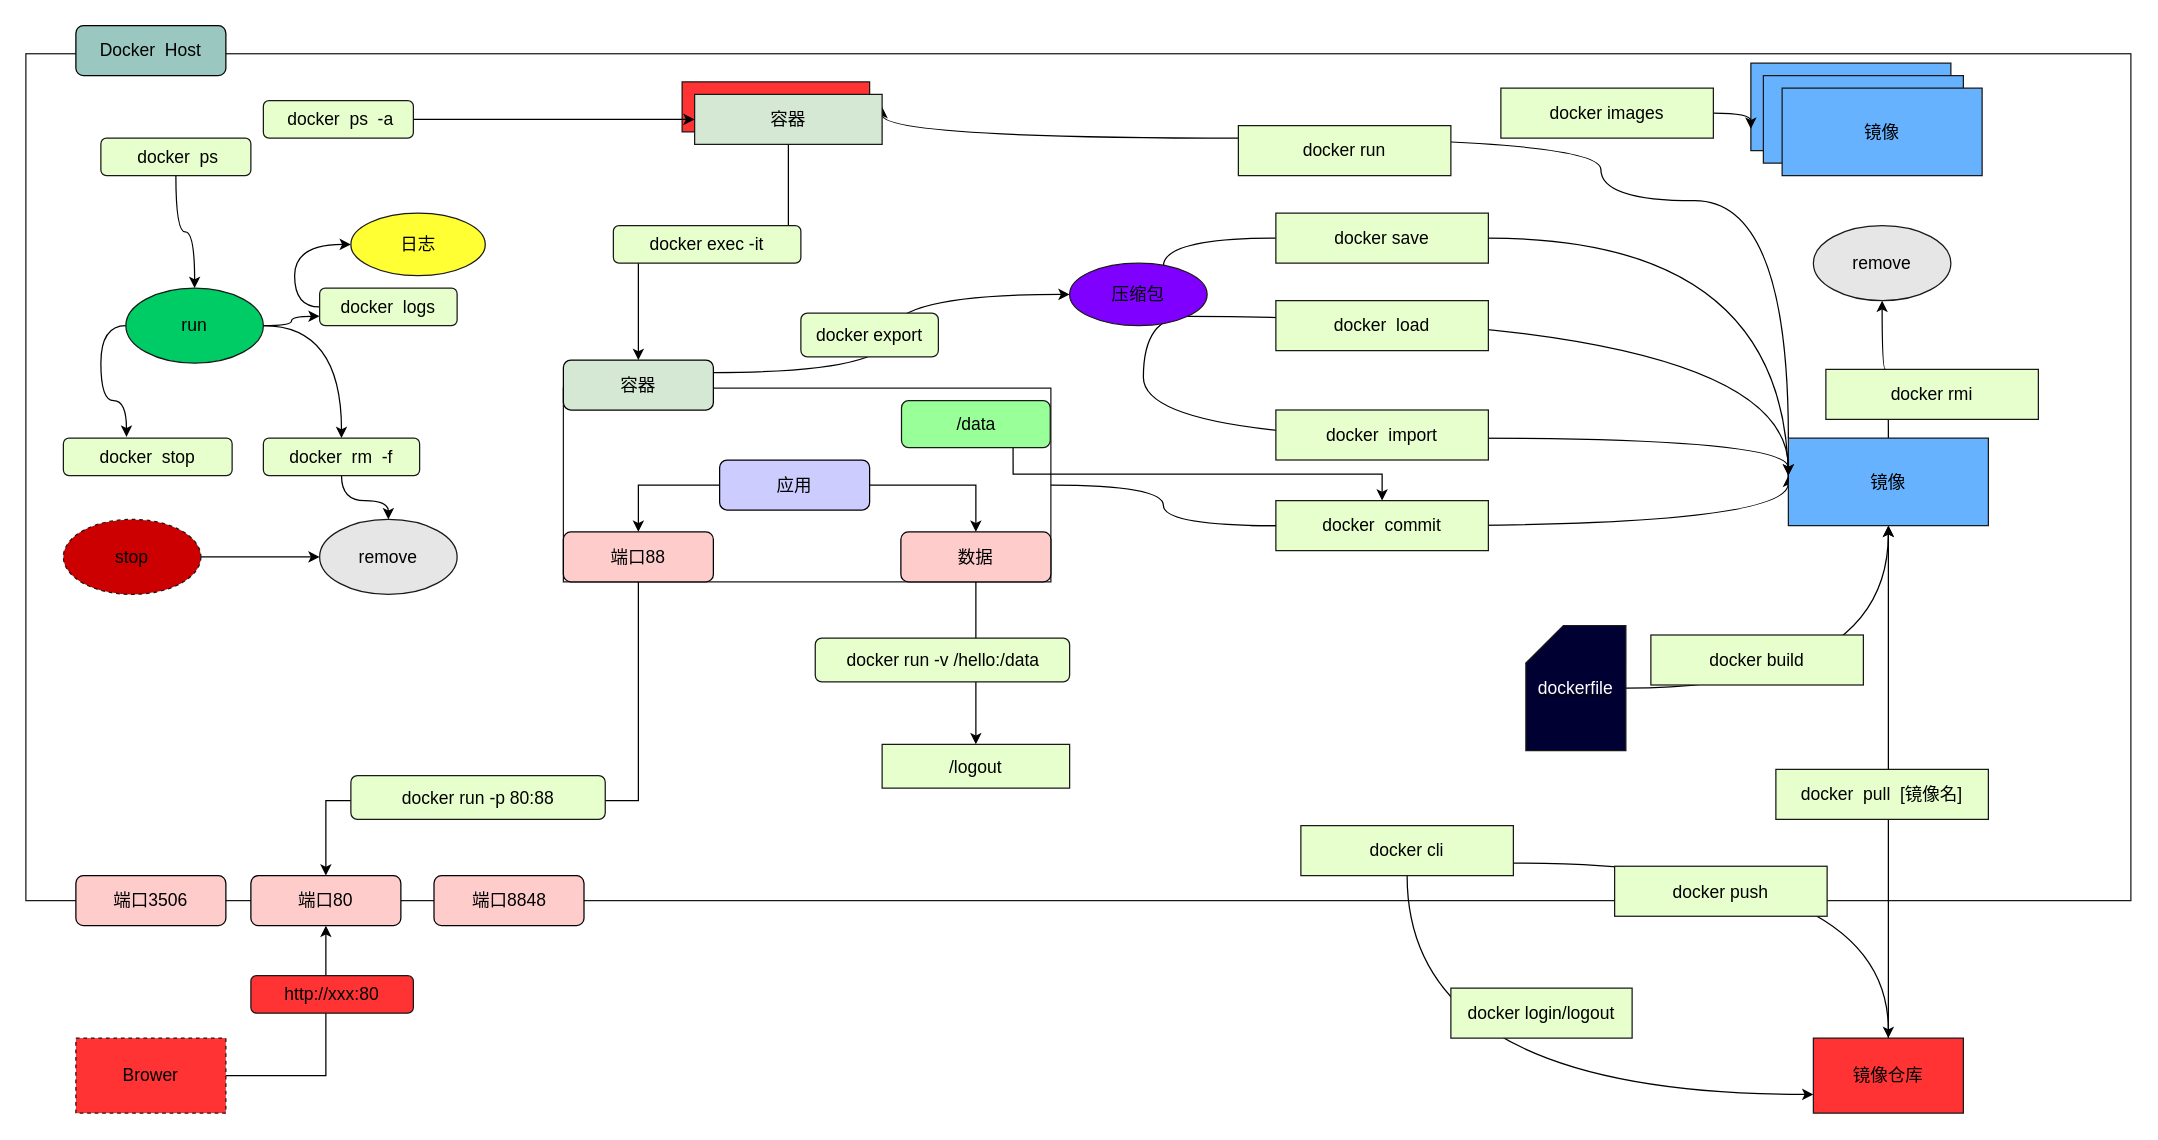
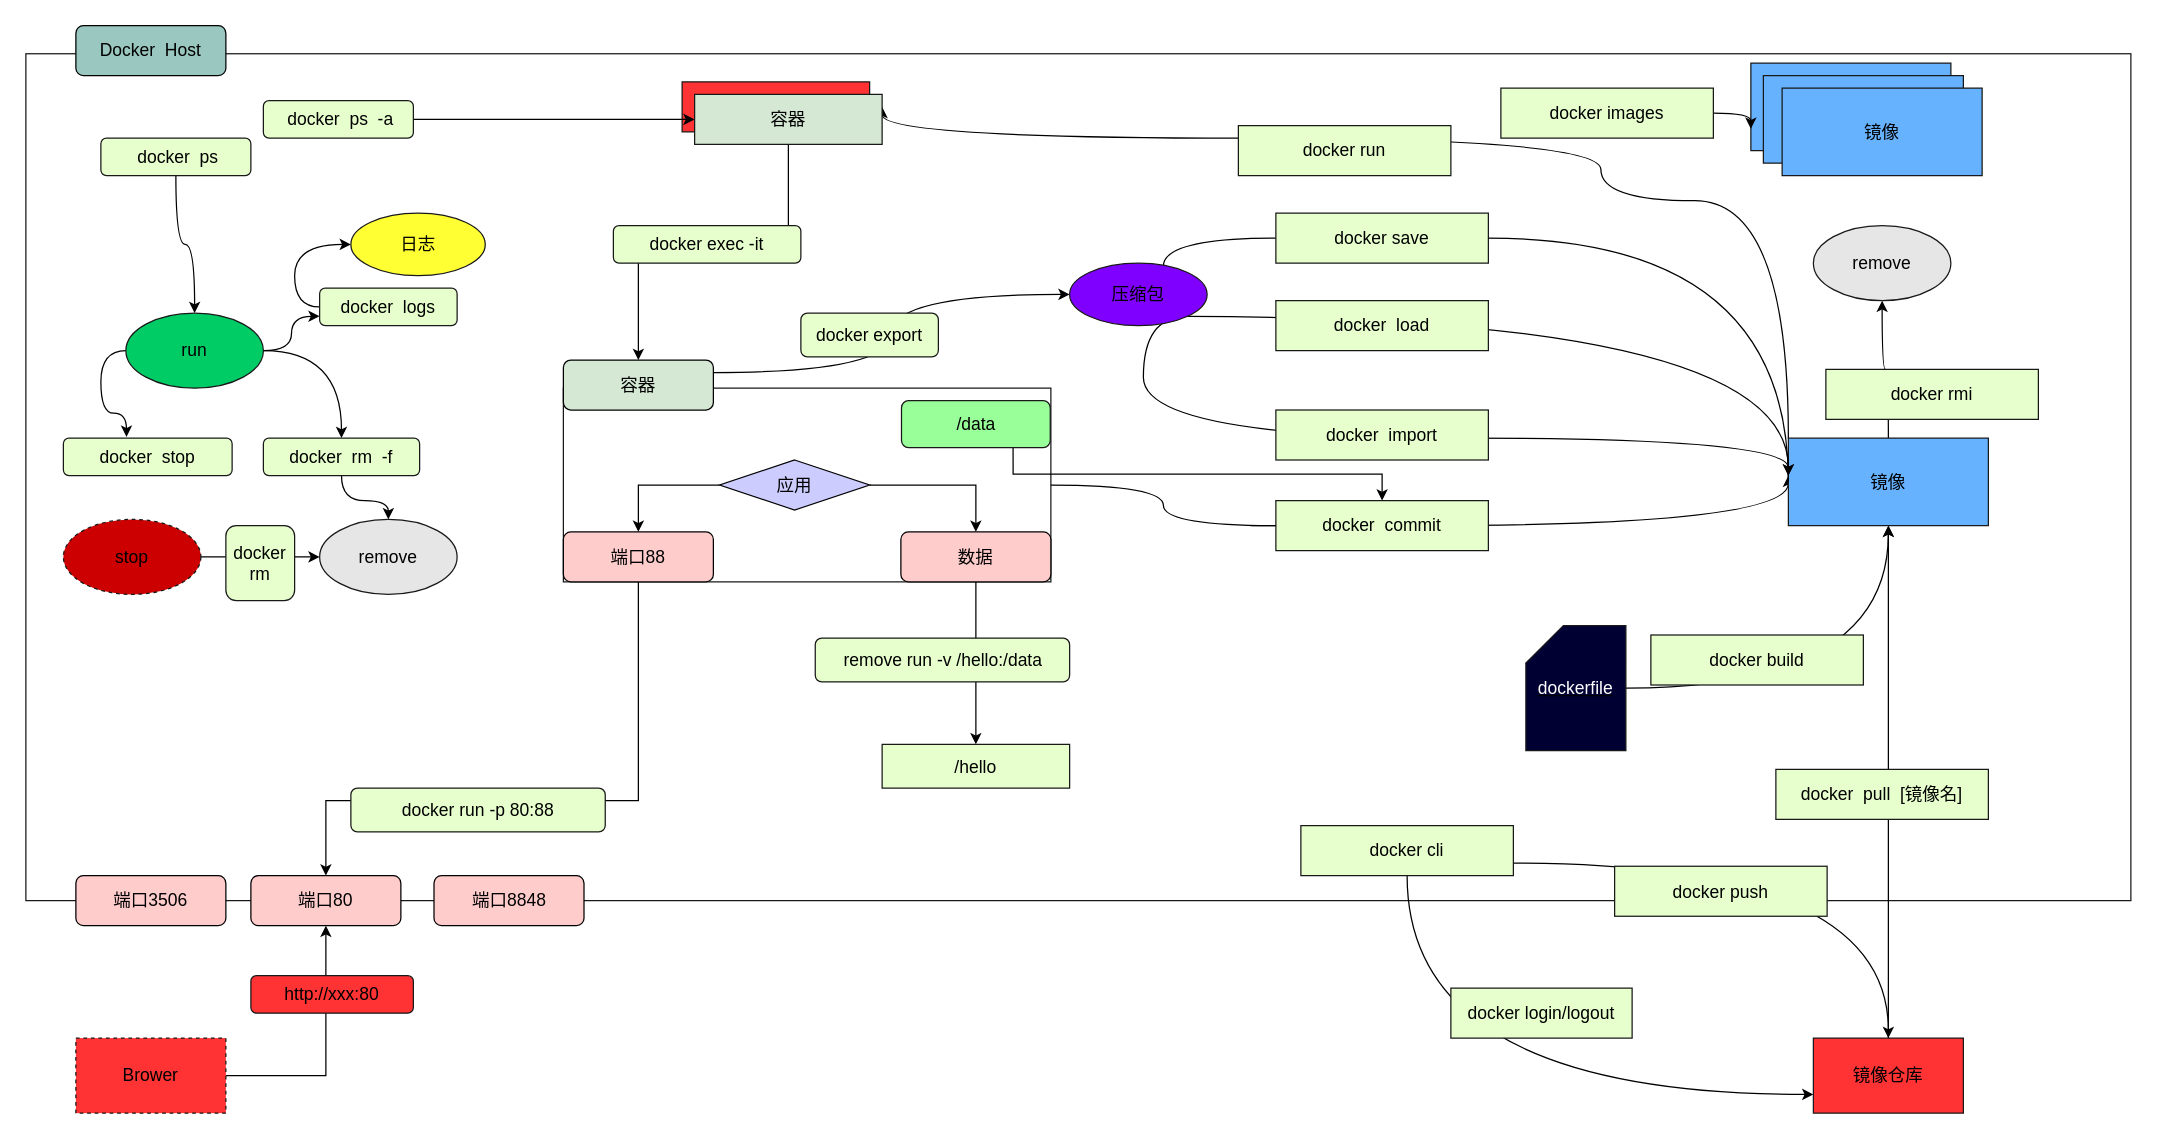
node "run": moved (194, 326) -> (194, 351)
node "应用": shape rounded rectangle -> diamond
node "docker rm": added
node "docker run -v /hello:/data": label "docker run -v /hello:/data" -> "remove run -v /hello:/data"
node "/logout": label "/logout" -> "/hello"
node "docker run -p 80:88": moved (478, 798) -> (478, 810)
